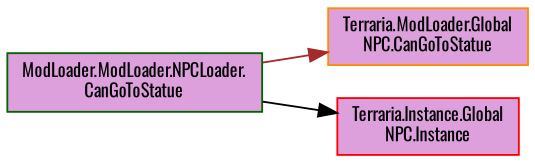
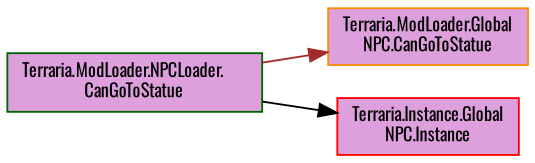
node "ModLoader.ModLoader.NPCLoader. CanGoToStatue": label "ModLoader.ModLoader.NPCLoader. CanGoToStatue" -> "Terraria.ModLoader.NPCLoader. CanGoToStatue"
